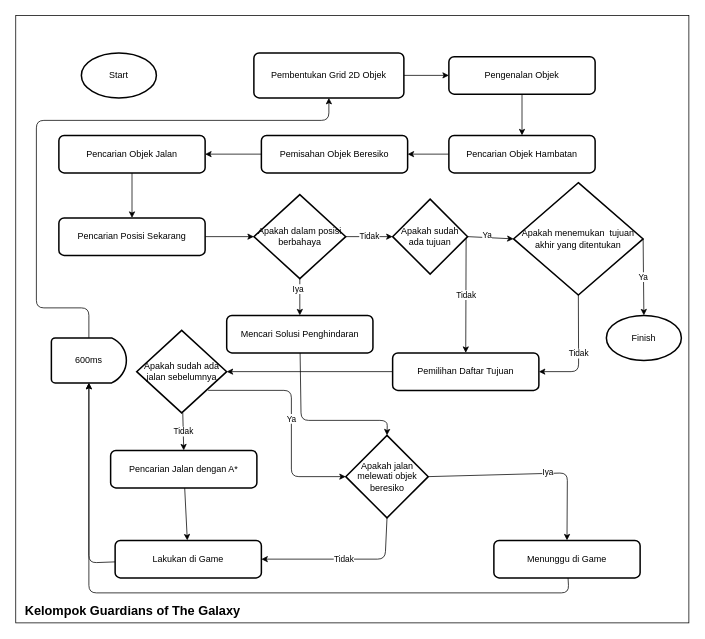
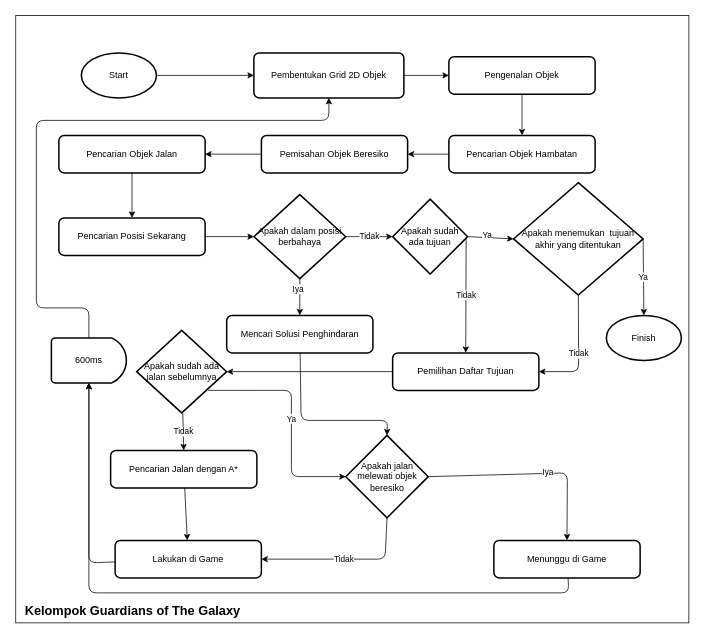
edge "Start" -> "Pembentukan Grid 2D Objek": added
